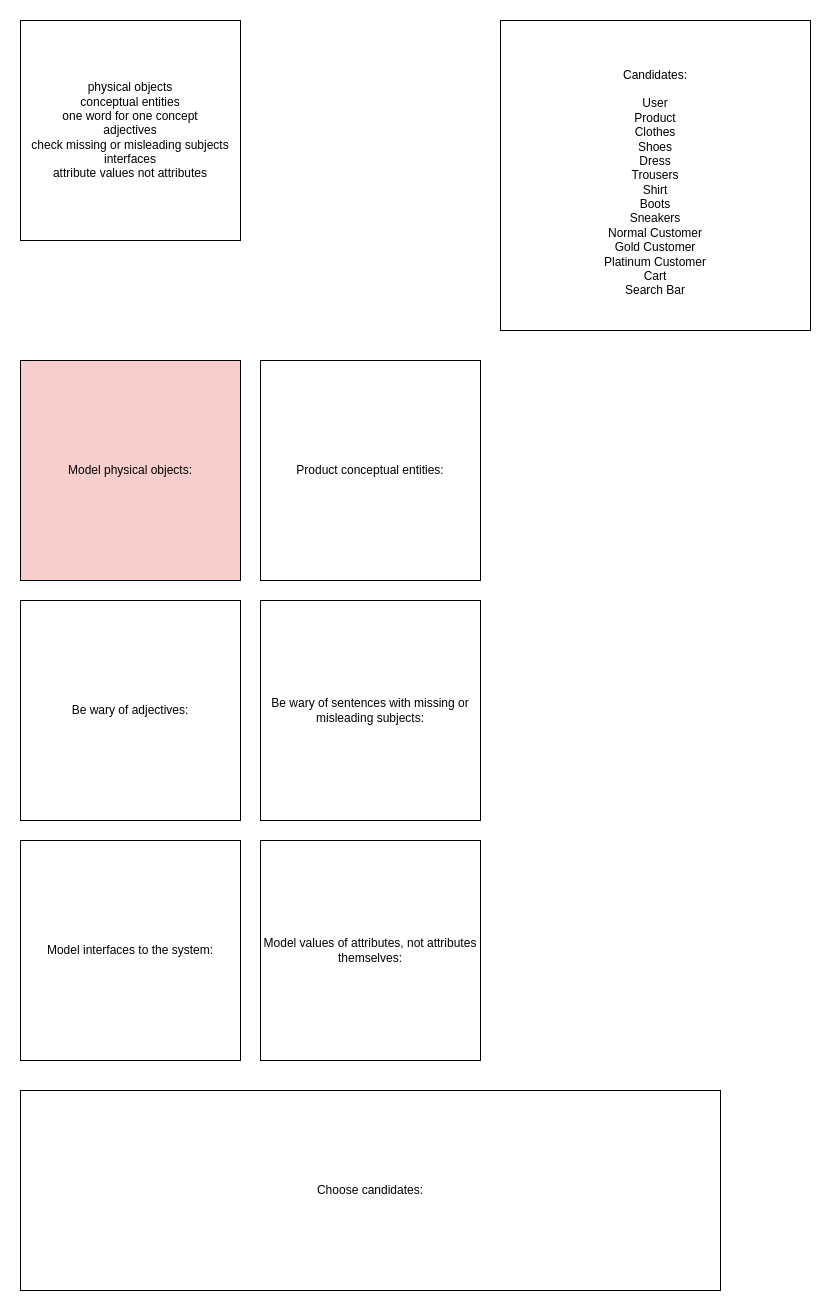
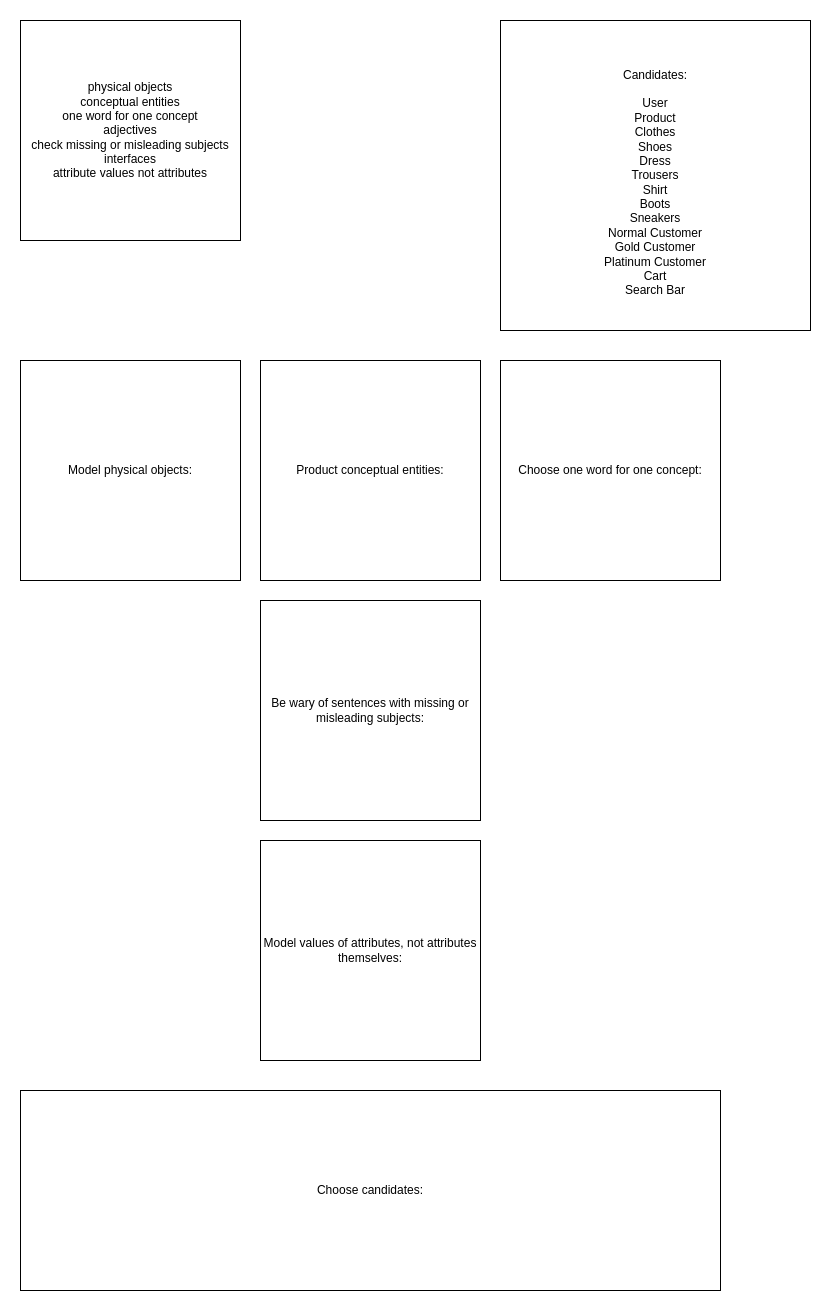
node "Model physical objects:": fillcolor #f8cecc -> #ffffff
node "Choose one word for one concept:": added
node "Be wary of adjectives:": removed
node "Model interfaces to the system:": removed
